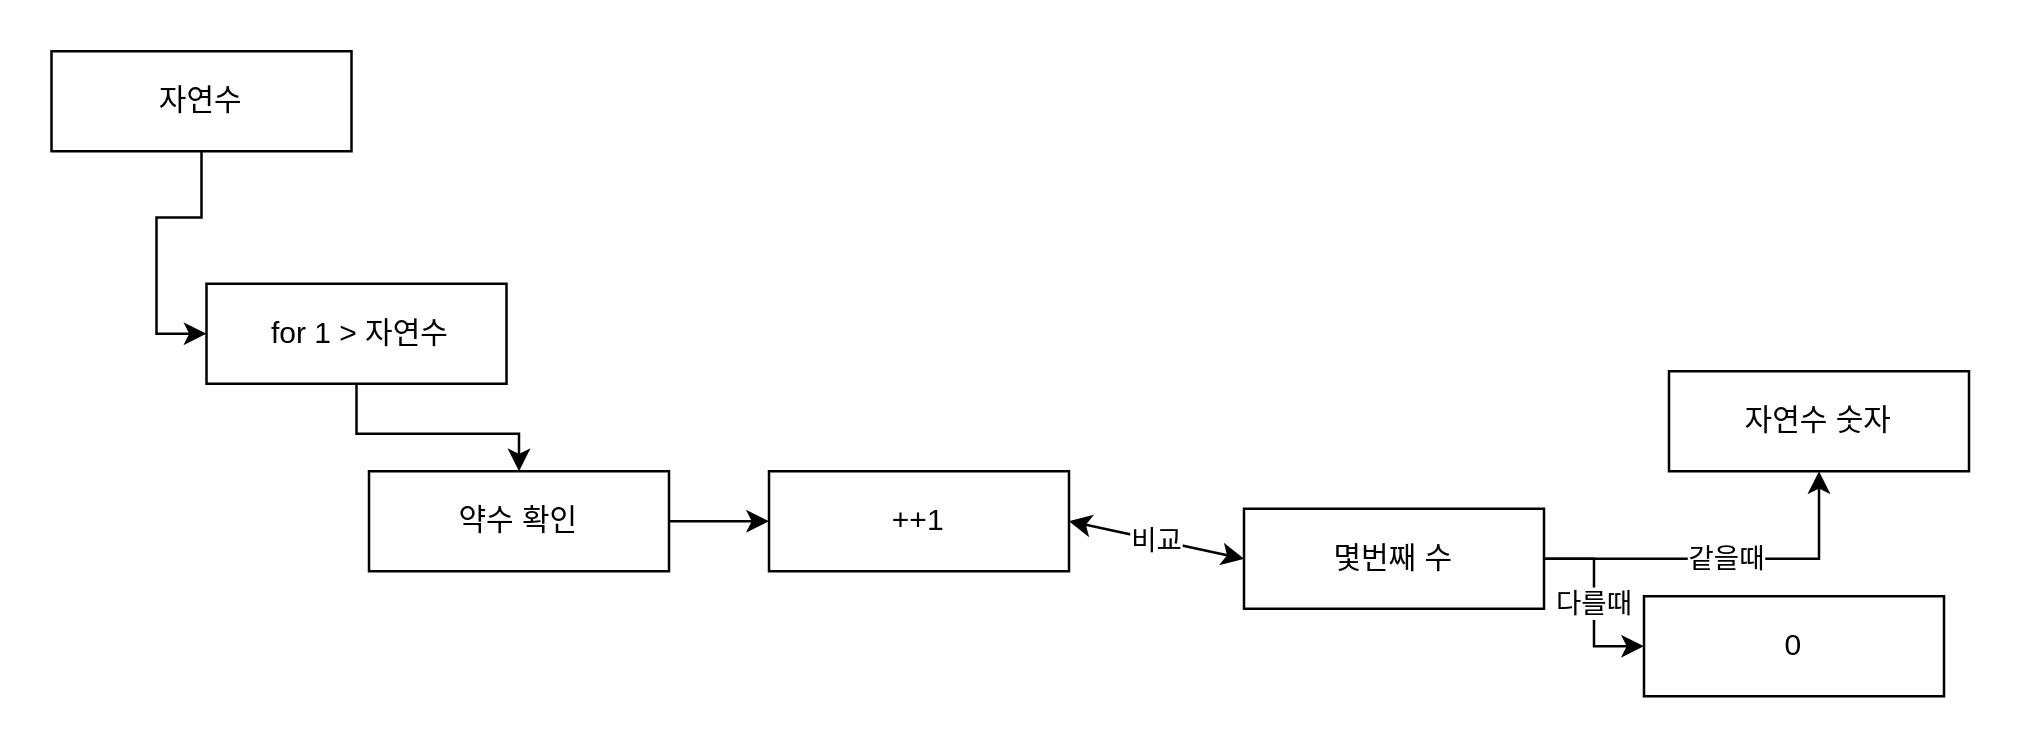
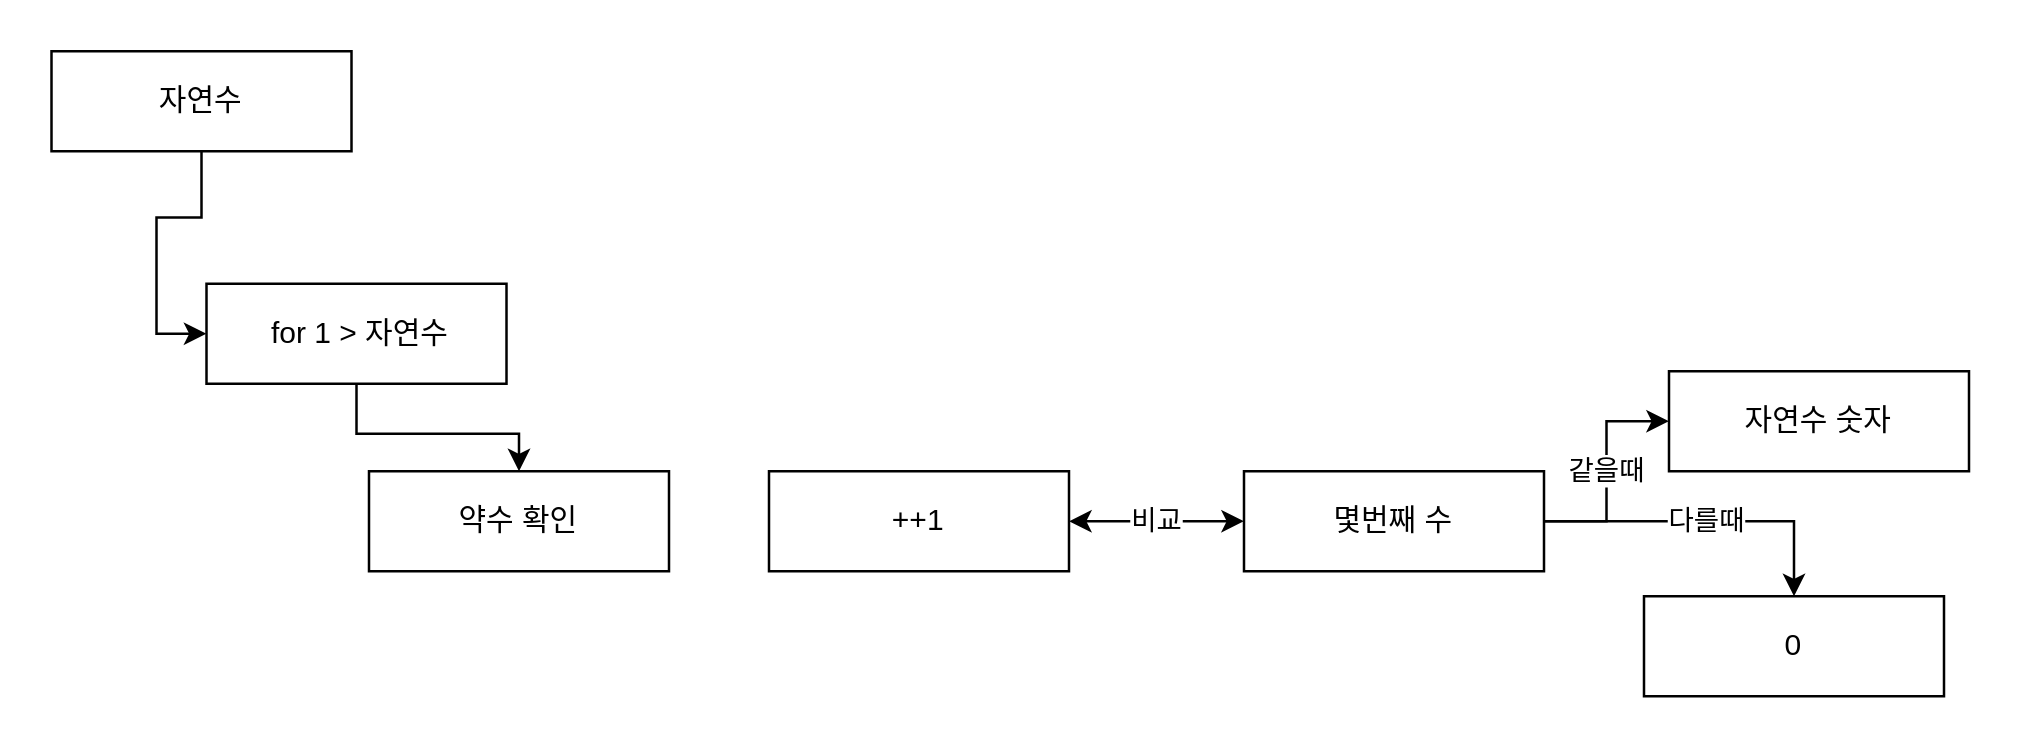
edge "약수 확인" -> "++1": removed
node "몇번째 수": moved (1394, 559) -> (1394, 521)
